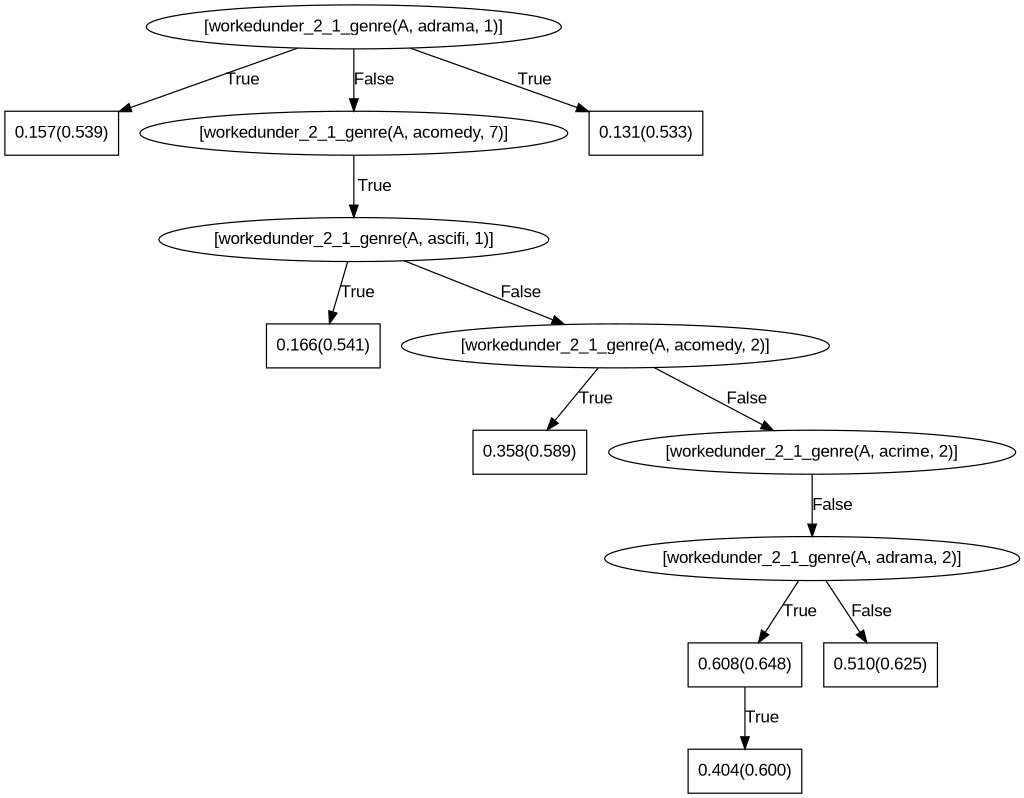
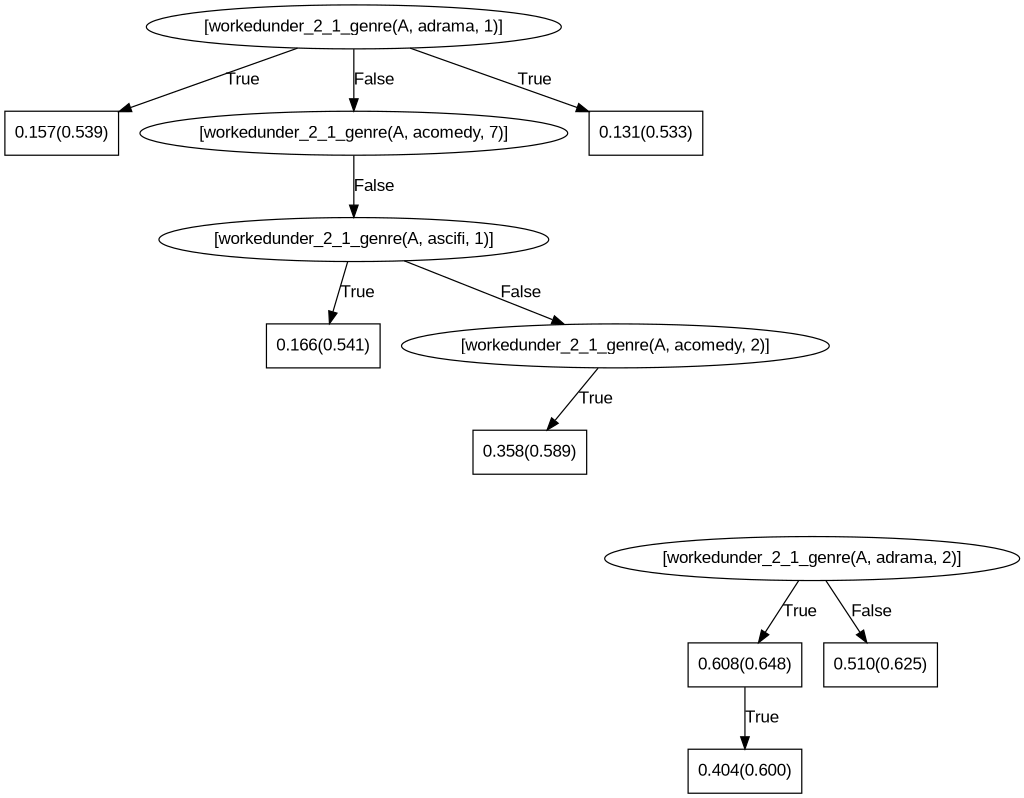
edge "[workedunder_2_1_genre(A, acomedy, 7)]" -> "[workedunder_2_1_genre(A, ascifi, 1)]": label "True" -> "False"
node "[workedunder_2_1_genre(A, acrime, 2)]": removed
